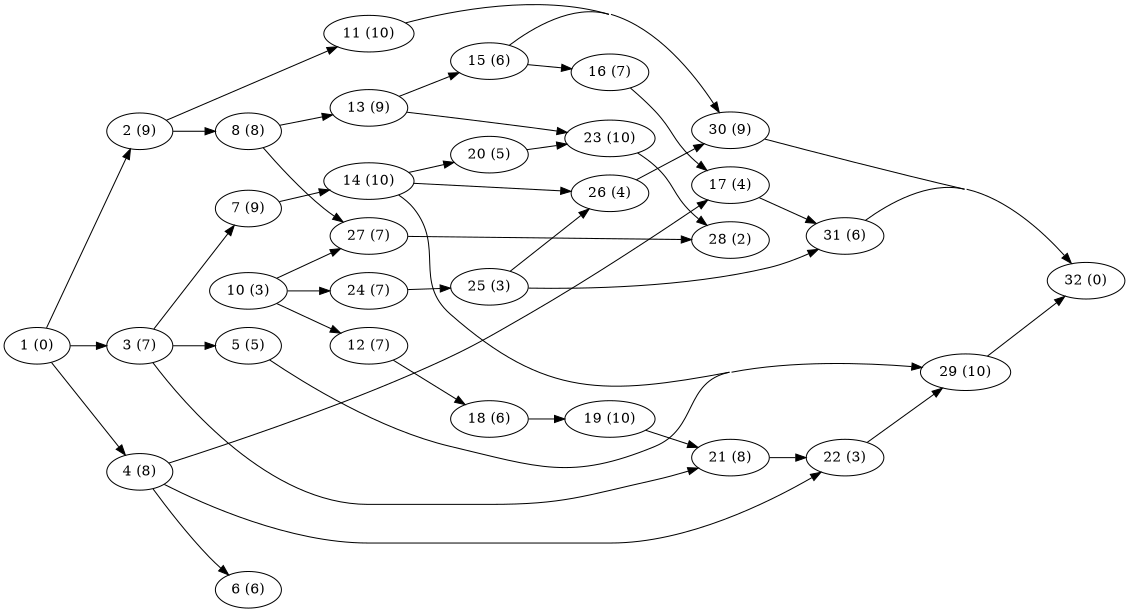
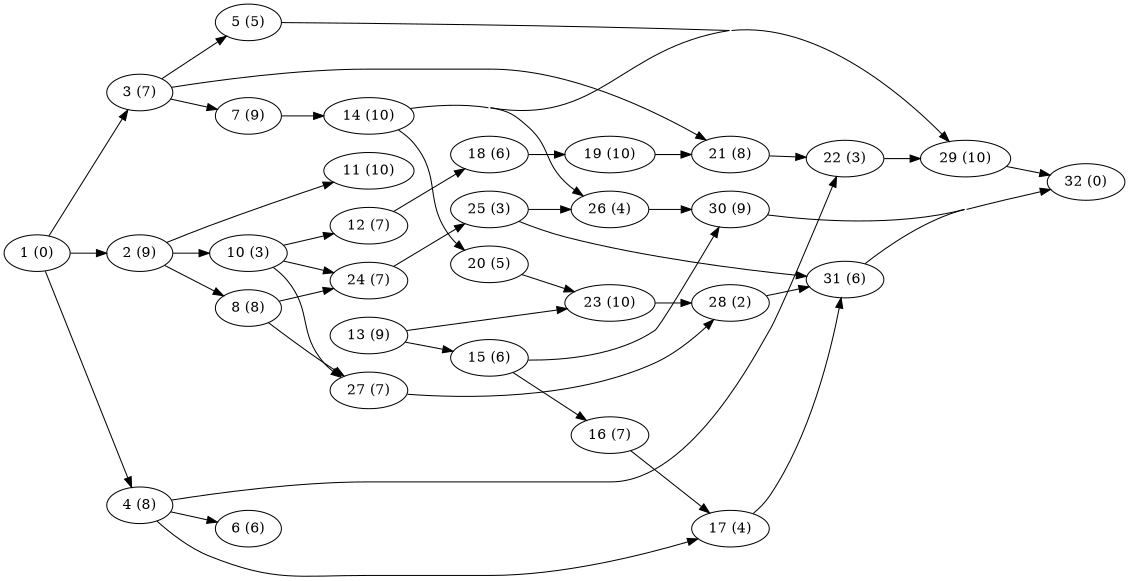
edge "11 (10)" -> "30 (9)": removed
edge "8 (8)" -> "13 (9)": now "8 (8)" -> "24 (7)"
edge "2 (9)" -> "10 (3)": added
edge "28 (2)" -> "31 (6)": added
